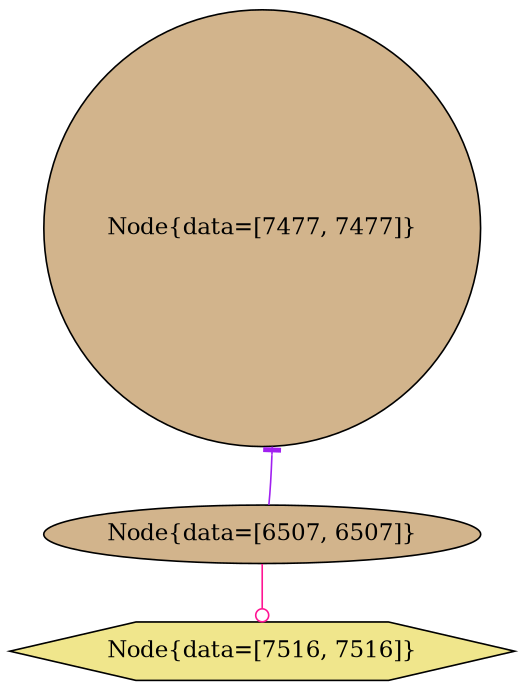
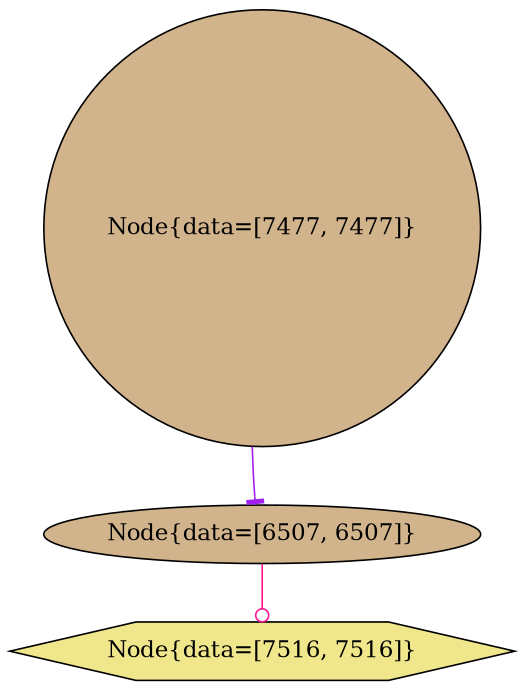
edge "Node{data=[6507, 6507]}" -> "Node{data=[7477, 7477]}": reversed
